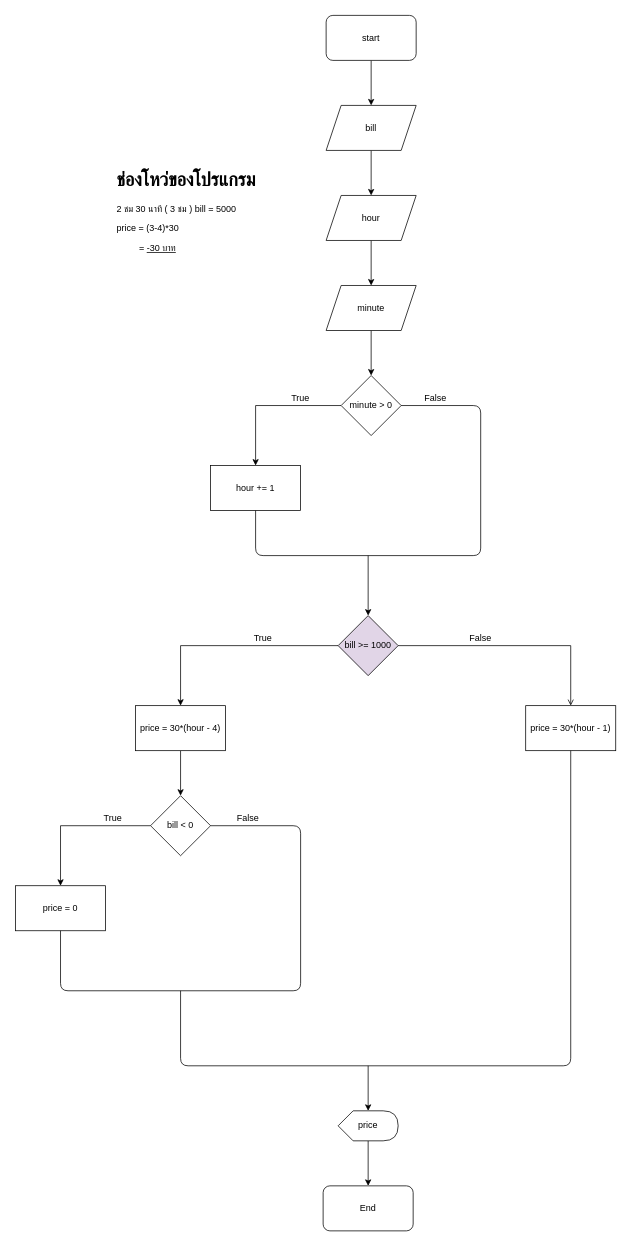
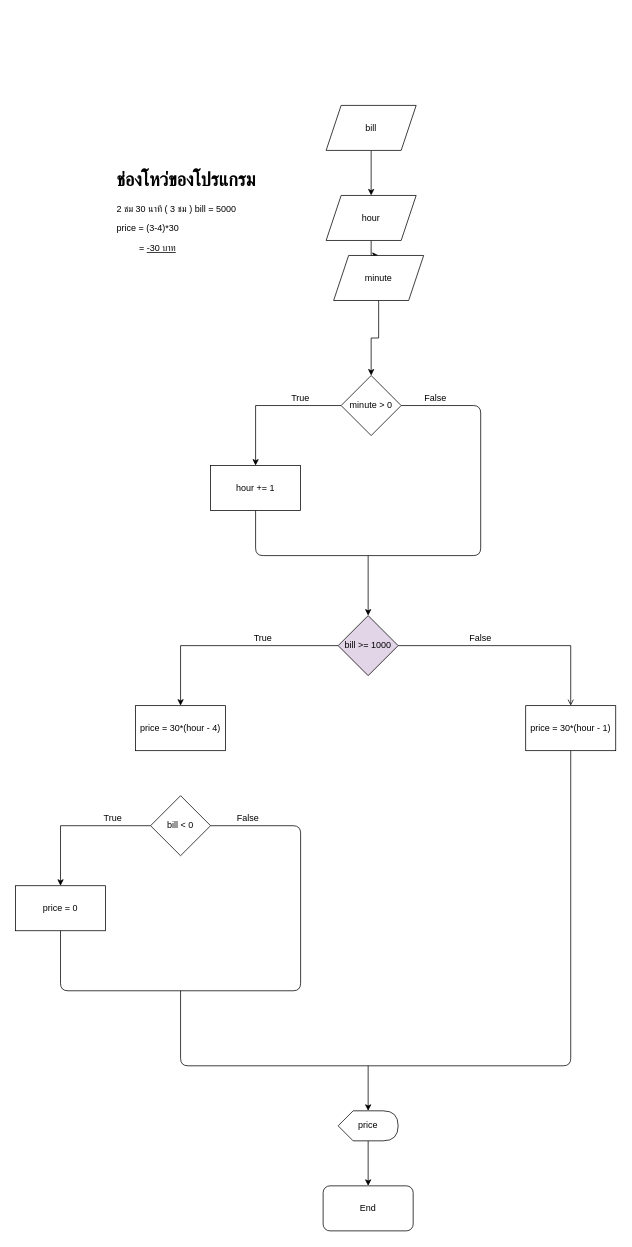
node "start": removed
edge "start" -> "bill": removed
node "minute": moved (371, 308) -> (378, 278)
edge "price = 30*(hour - 4)" -> "bill < 0": removed
